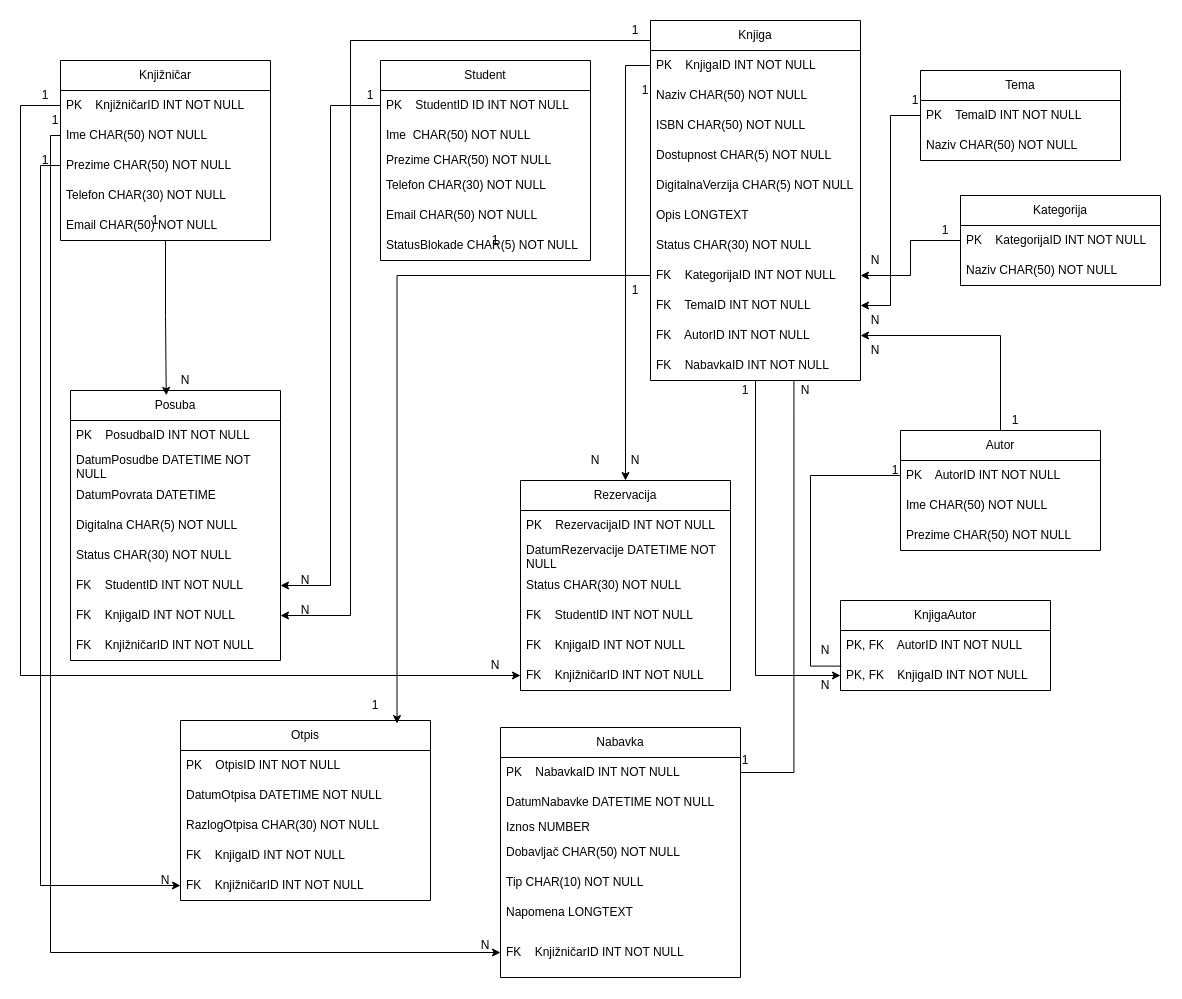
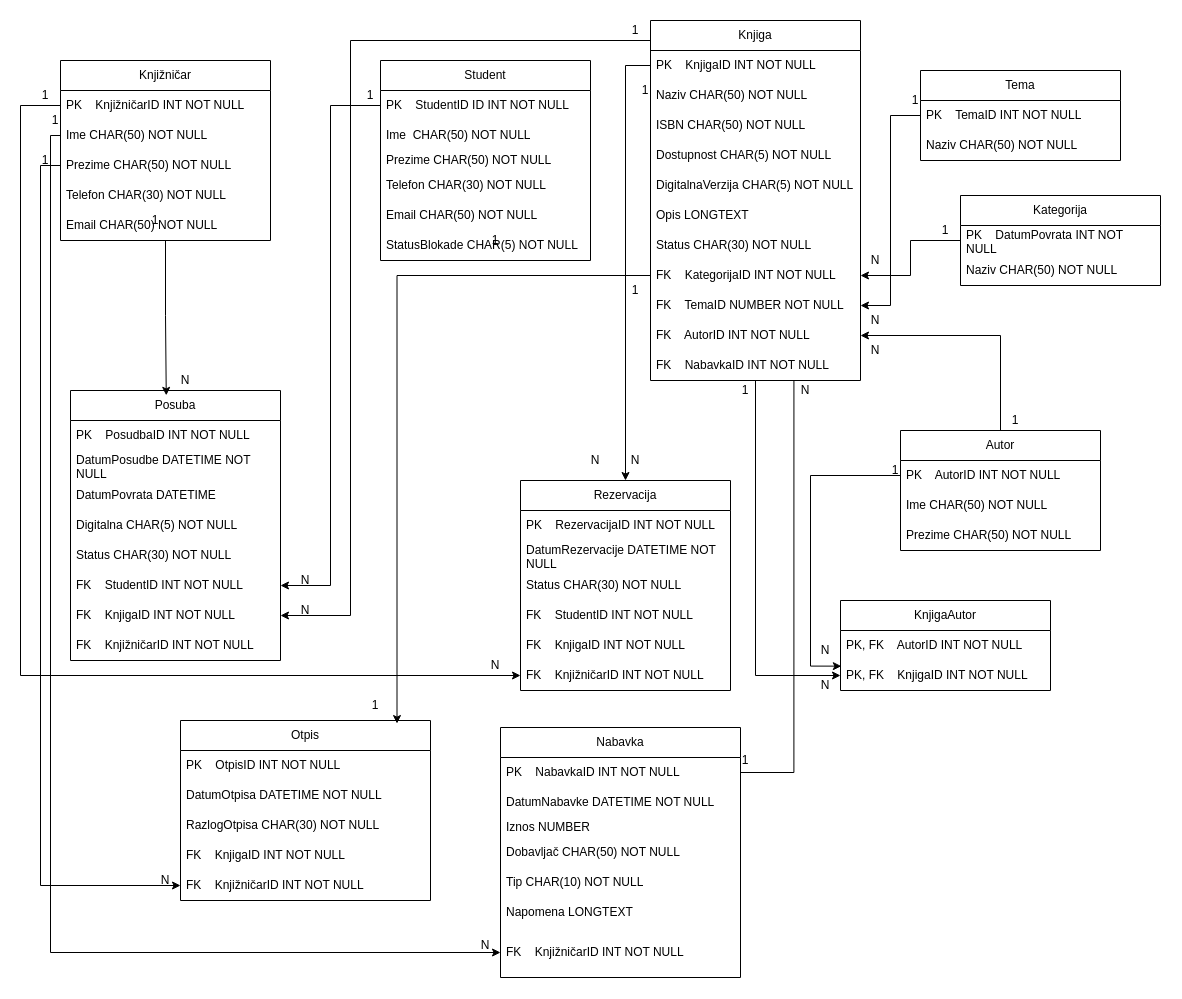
node "PK KategorijaID INT NOT NULL": label "PK KategorijaID INT NOT NULL" -> "PK DatumPovrata INT NOT NULL"
node "FK TemaID INT NOT NULL": label "FK TemaID INT NOT NULL" -> "FK TemaID NUMBER NOT NULL"
edge "PK AutorID INT NOT NULL" -- "PK, FK KnjigaID INT NOT NULL": arrowhead none -> classic
